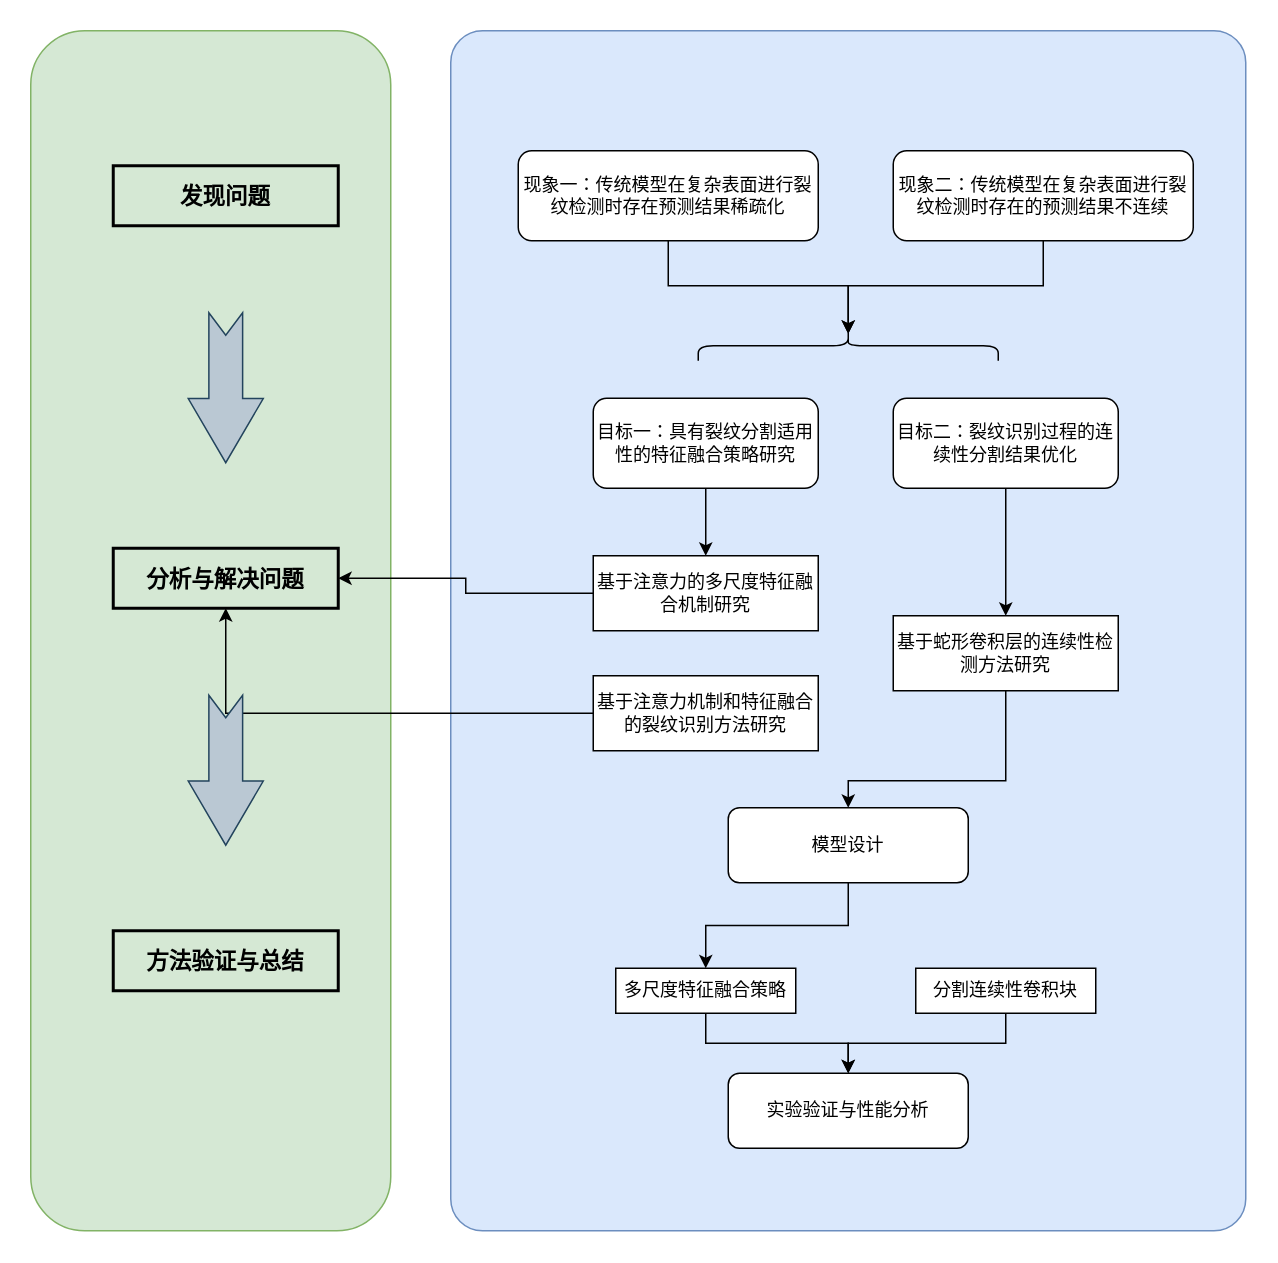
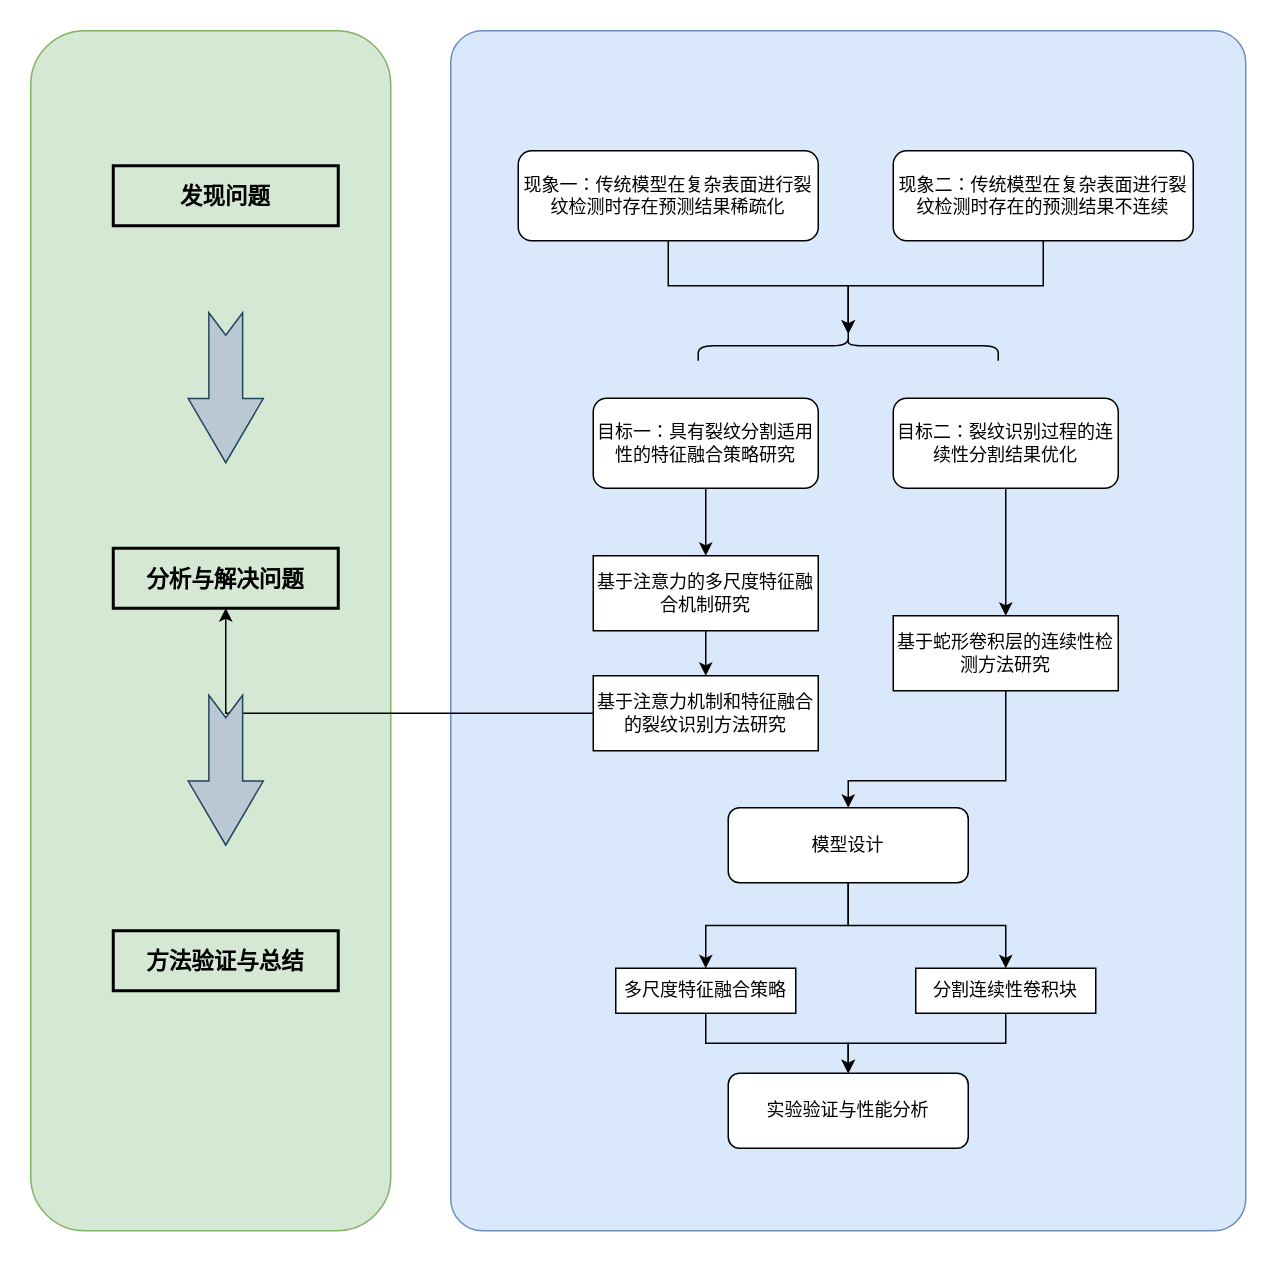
edge "基于注意力的多尺度特征融合机制研究" -> "分析与解决问题": now "基于注意力的多尺度特征融合机制研究" -> "基于注意力机制和特征融合的裂纹识别方法研究"
edge "模型设计" -> "分割连续性卷积块": added
